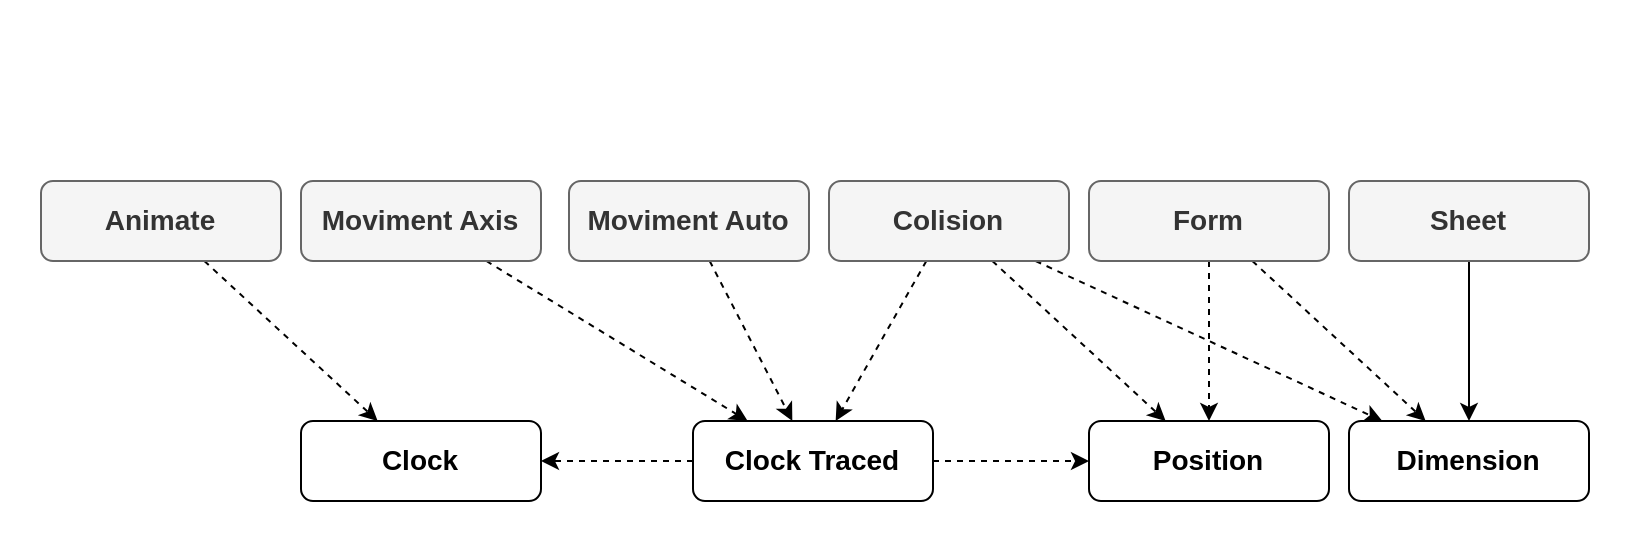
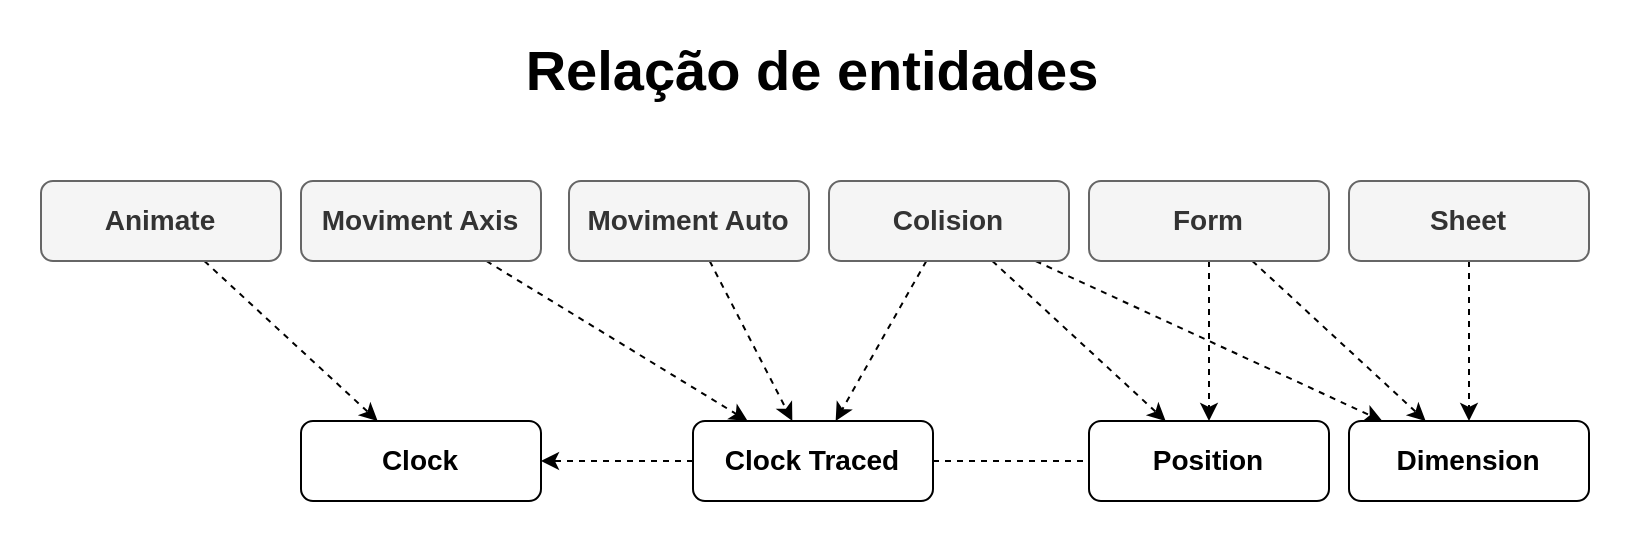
node "Relação de entidades": added
edge "Sheet" -> "Dimension": style solid -> dashed
edge "Clock Traced" -> "Position": arrowhead classic -> none
